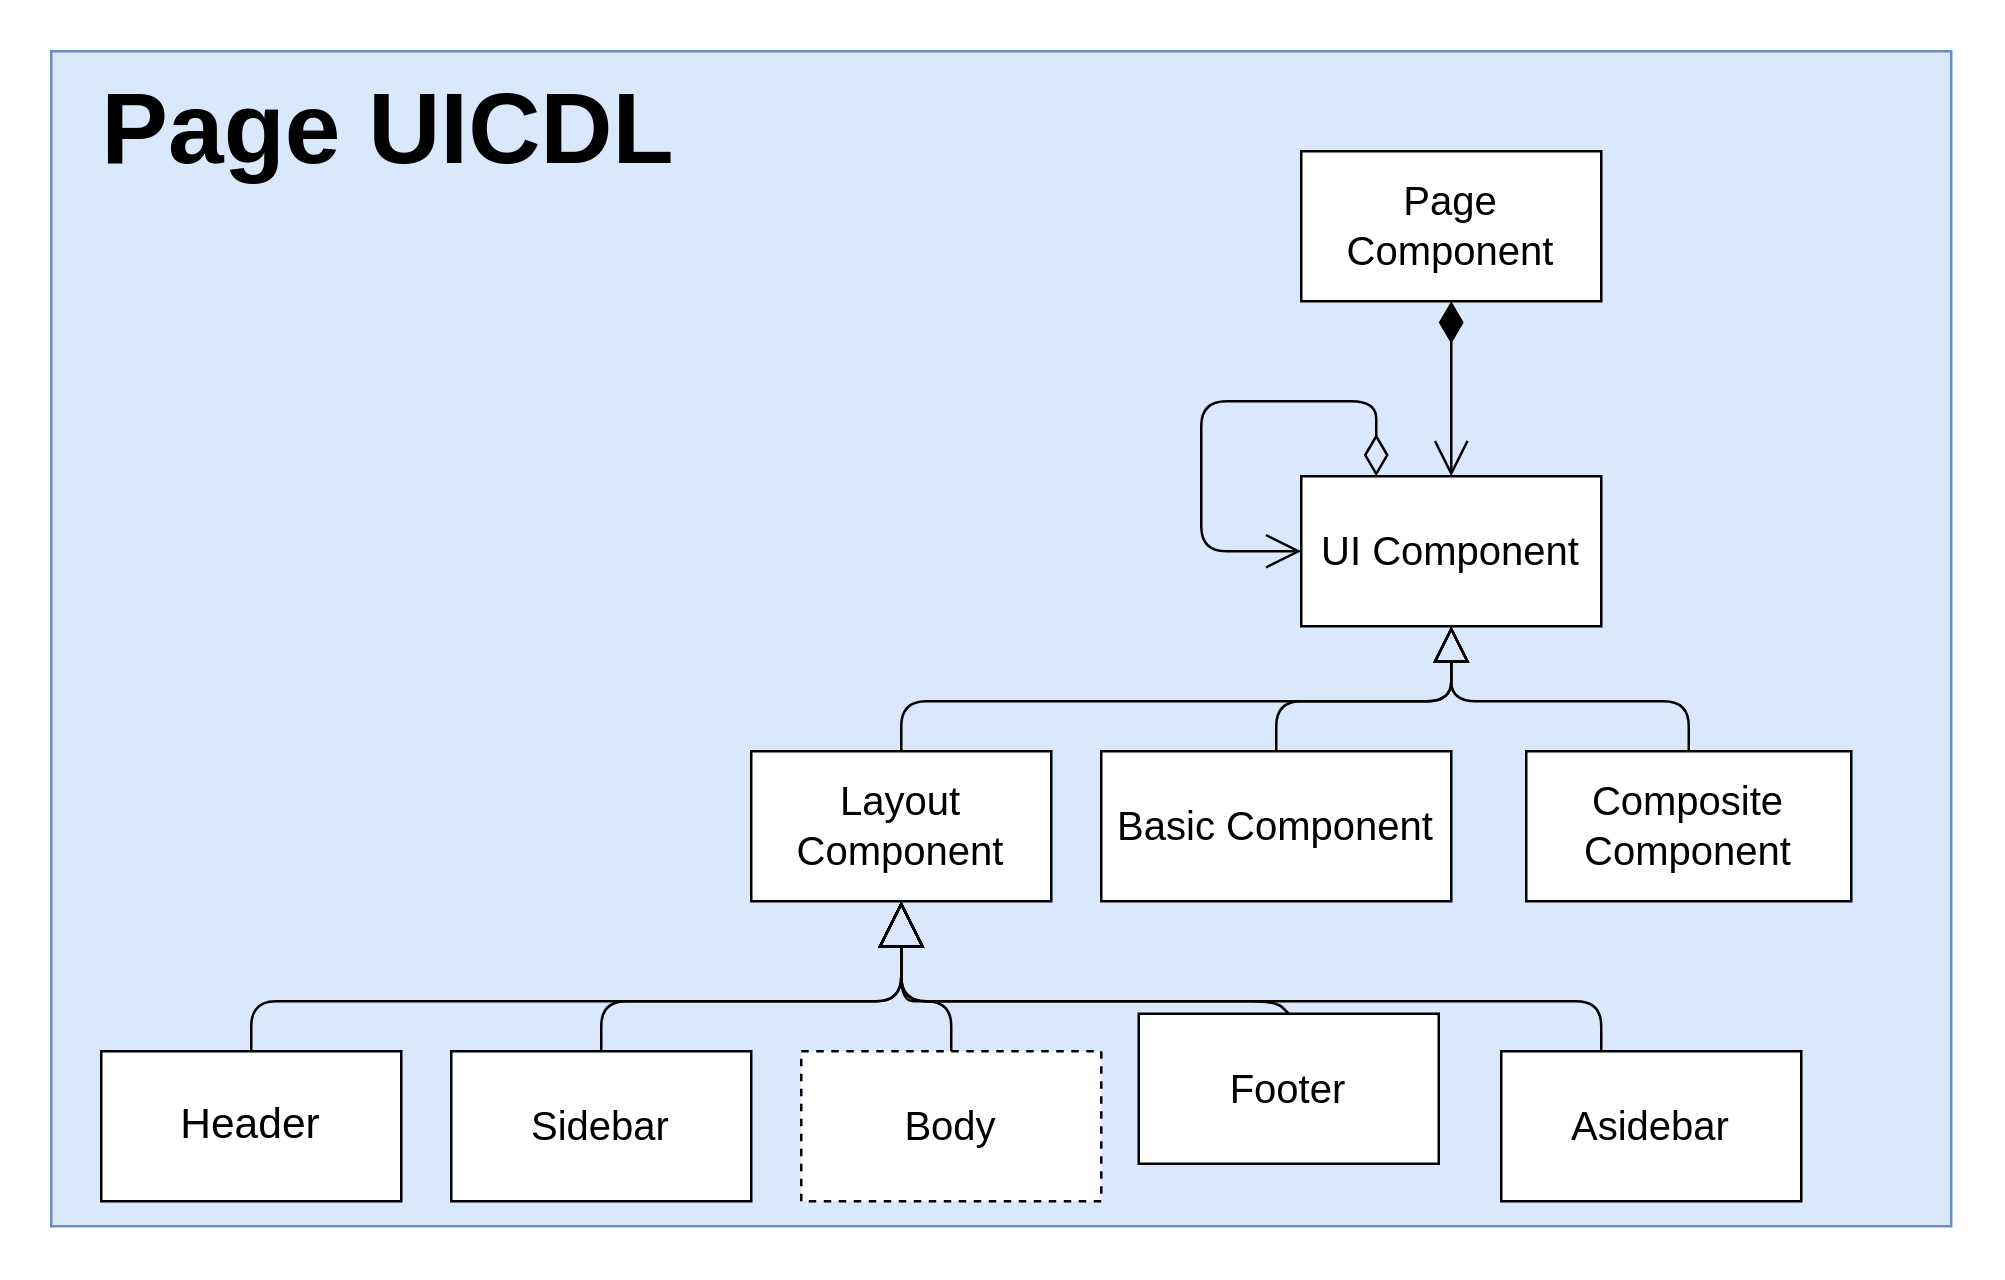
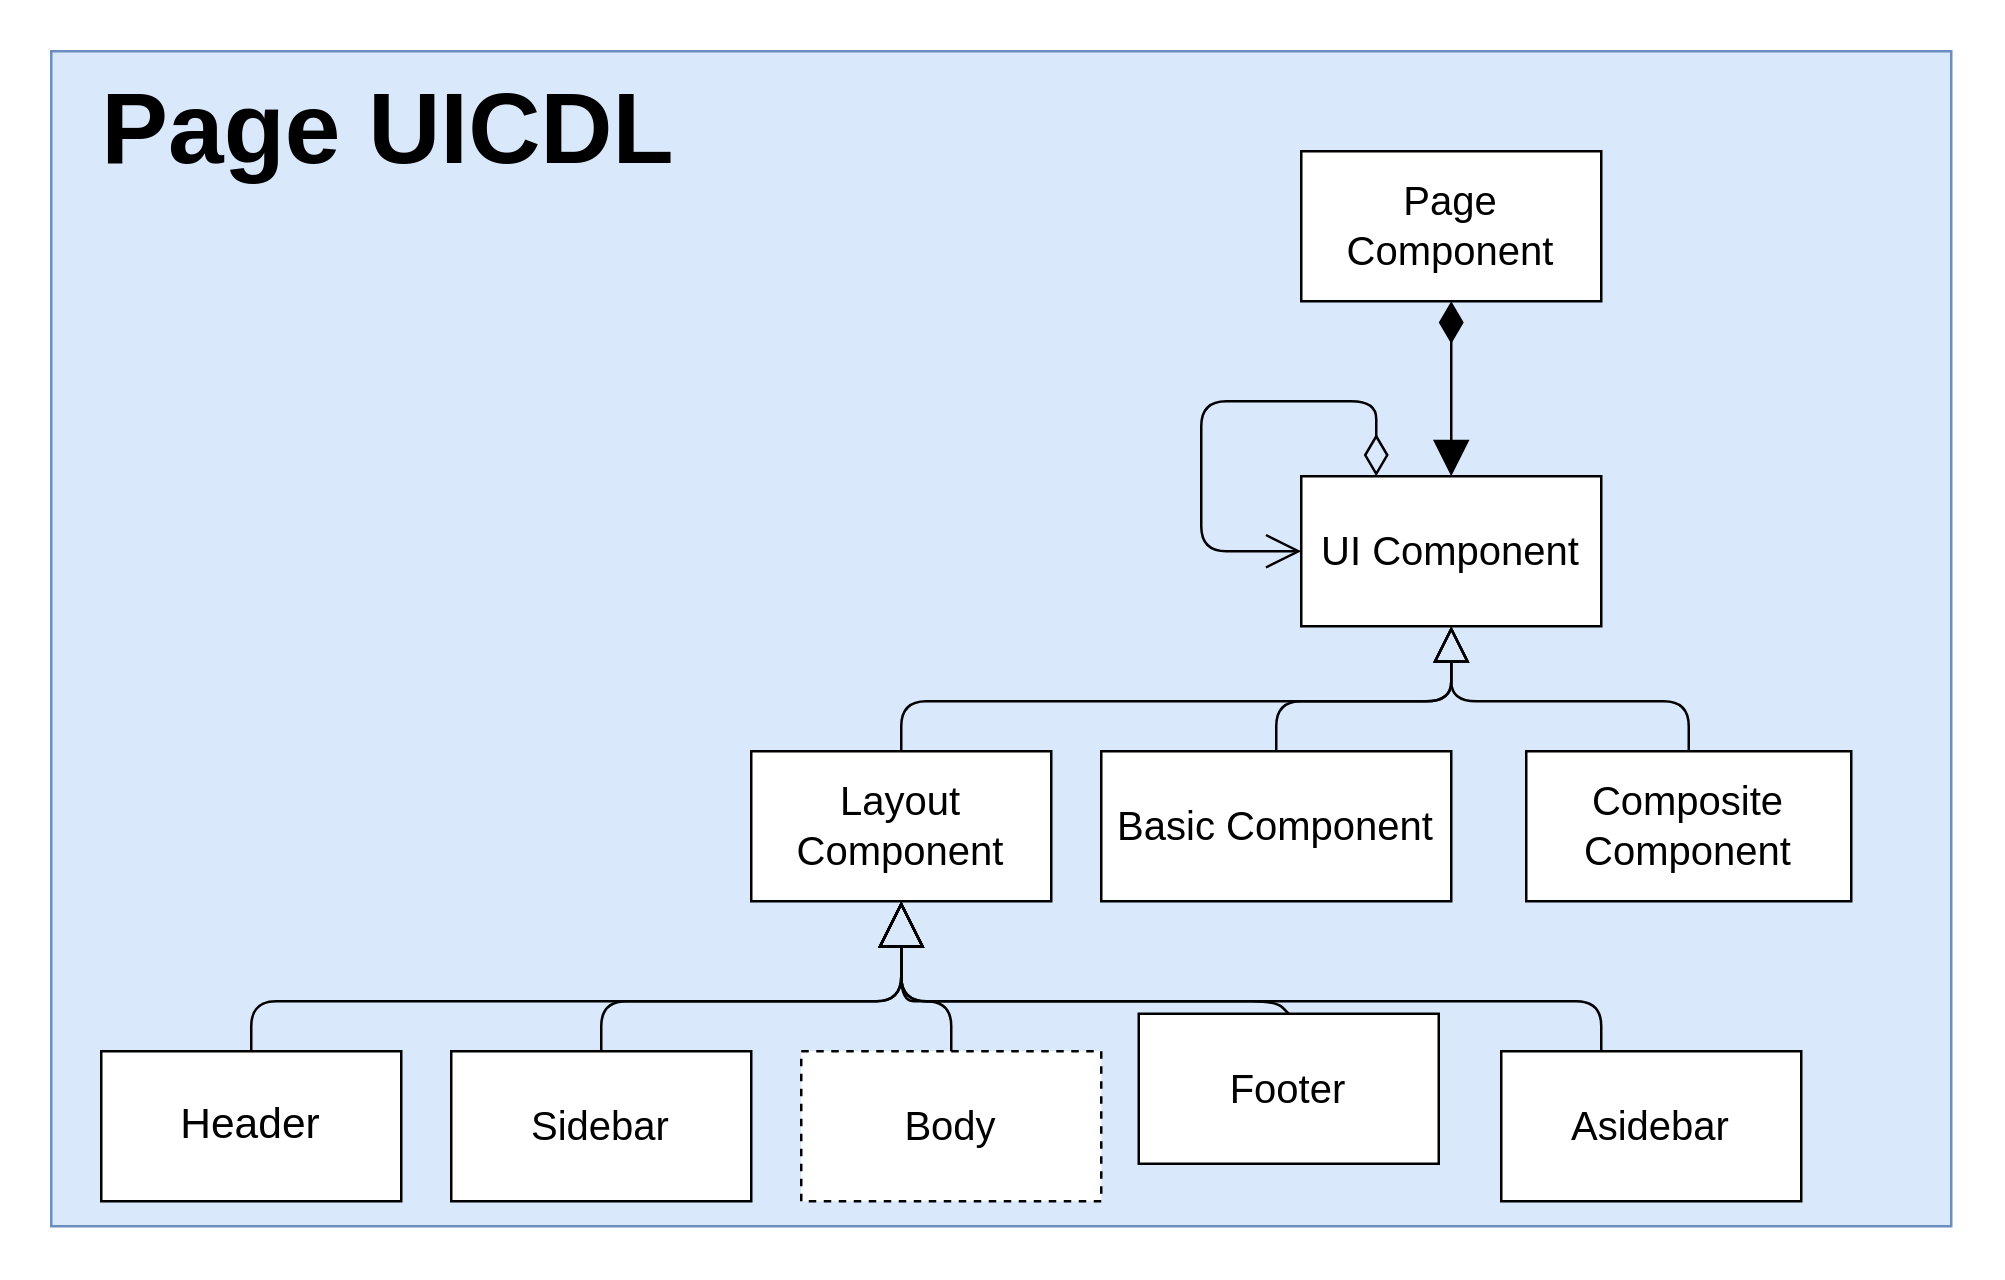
edge "Page Component" -- "UI Component": arrowhead open -> block
